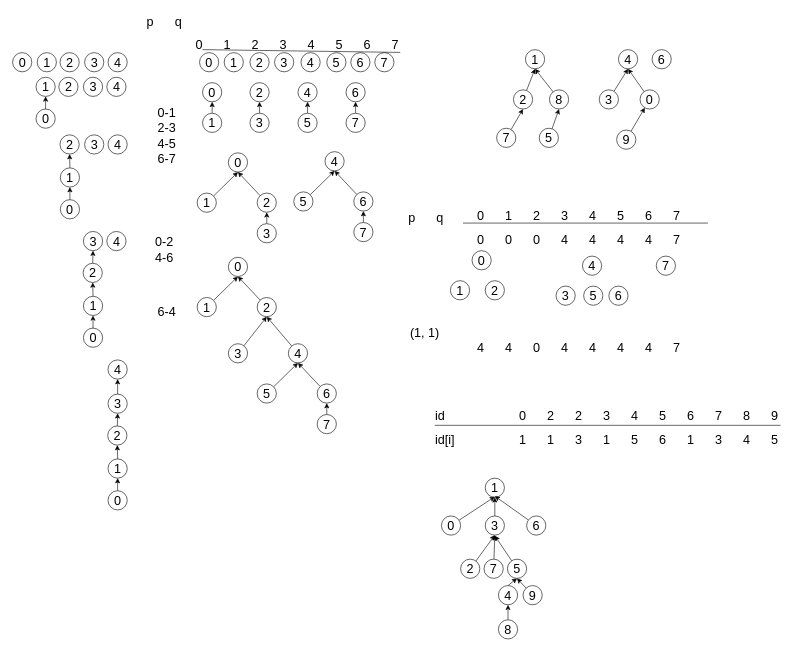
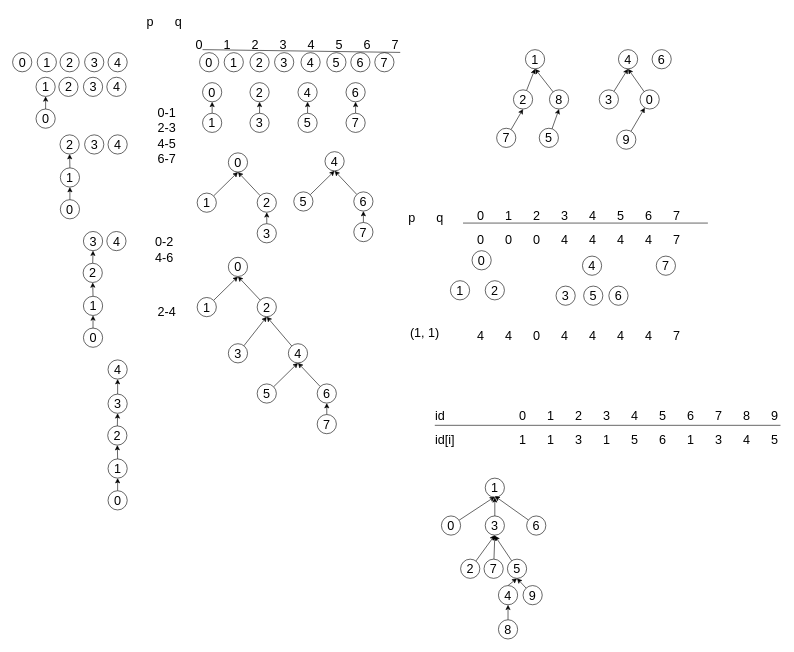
node "6-4": label "6-4" -> "2-4"
node "4 4 0 4 4 4 4 7": moved (589, 347) -> (589, 335)
node "id 0 2 2 3 4 5 6 7 8 9": label "id 0 2 2 3 4 5 6 7 8 9" -> "id 0 1 2 3 4 5 6 7 8 9"
